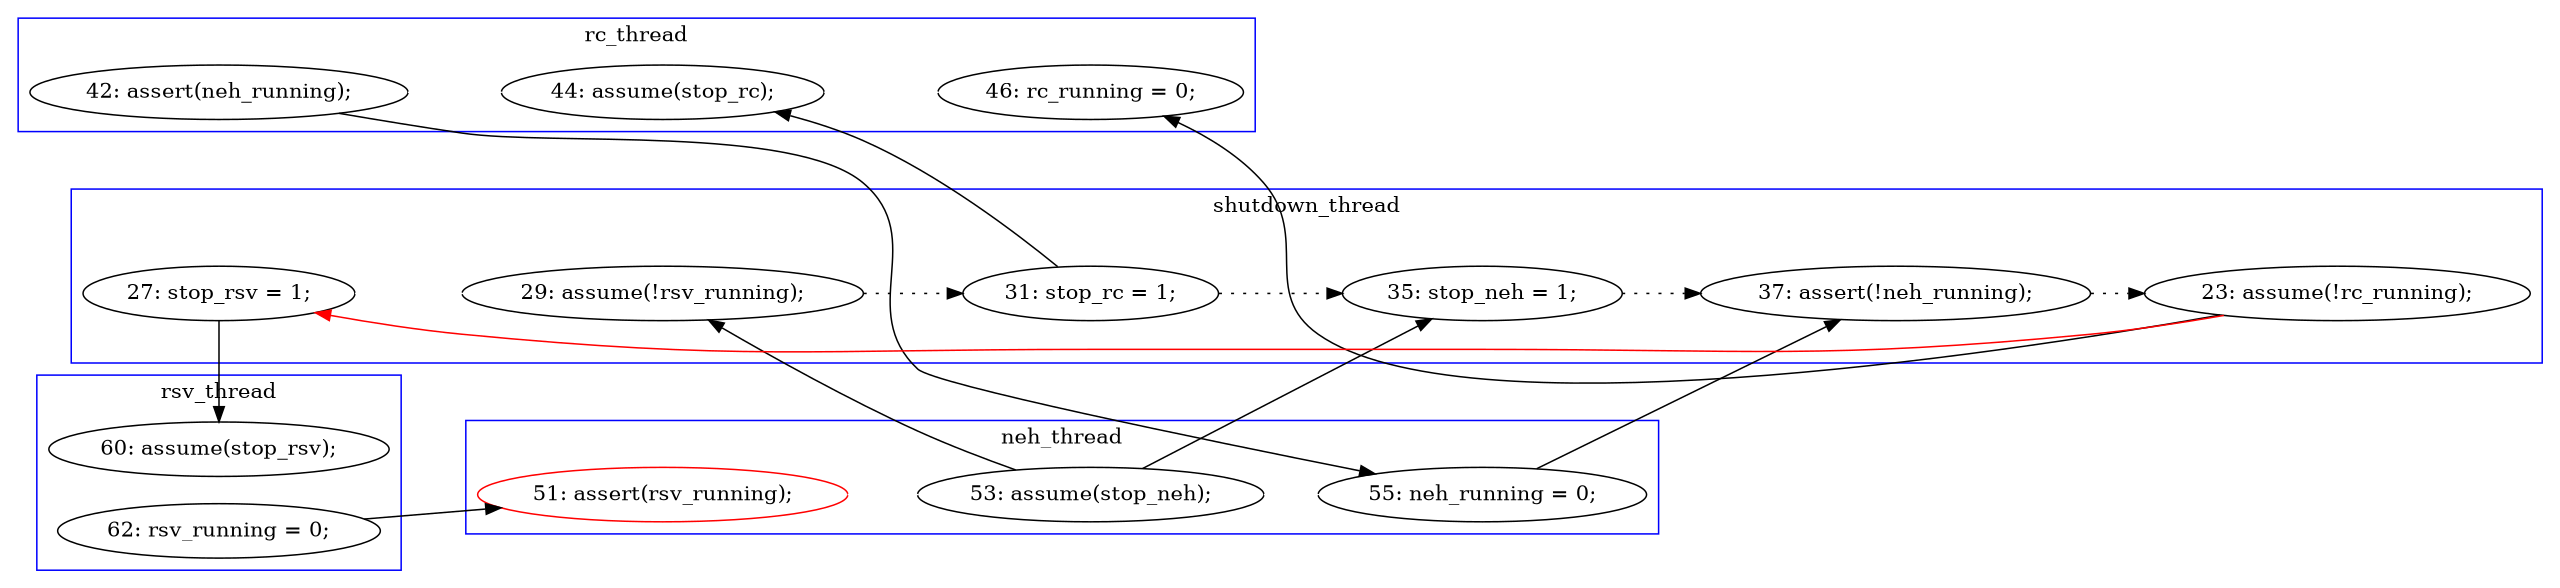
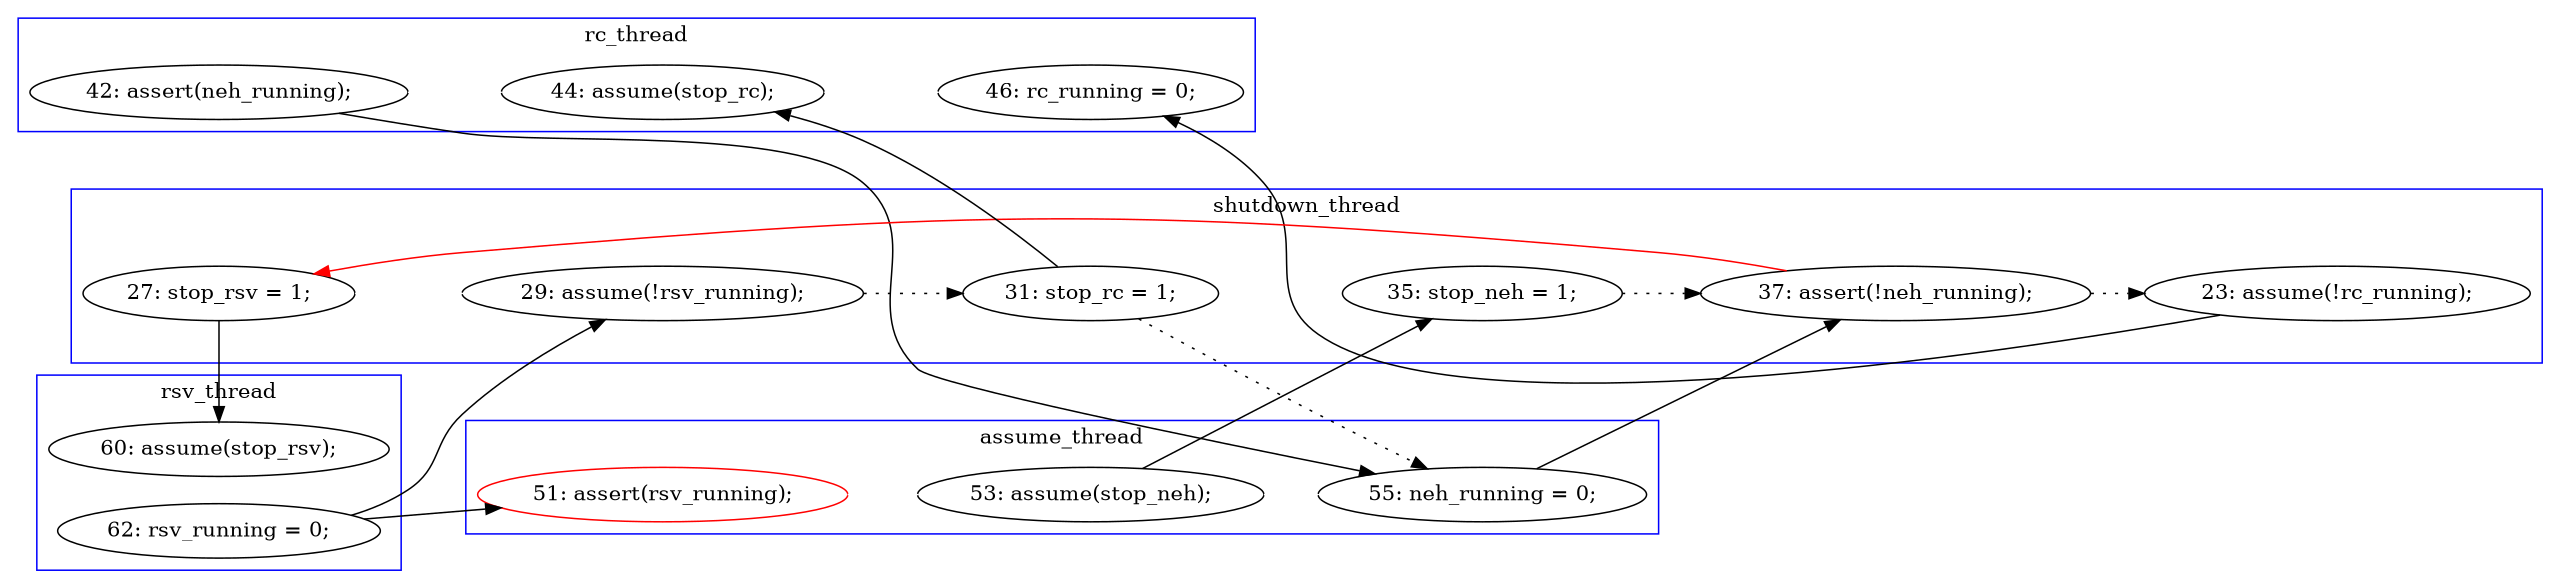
edge "31: stop_rc = 1;" -> "35: stop_neh = 1;": now "31: stop_rc = 1;" -> "55: neh_running = 0;"
edge "23: assume(!rc_running);" -> "27: stop_rsv = 1;": now "37: assert(!neh_running);" -> "27: stop_rsv = 1;"
edge "53: assume(stop_neh);" -> "29: assume(!rsv_running);": now "62: rsv_running = 0;" -> "29: assume(!rsv_running);"
cluster "neh_thread": label "neh_thread" -> "assume_thread"
